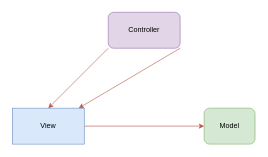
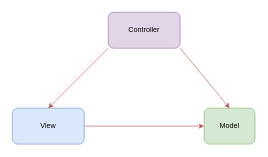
edge "Controller" -> "View": now "Controller" -> "Model"
node "View": shape rectangle -> rounded rectangle
